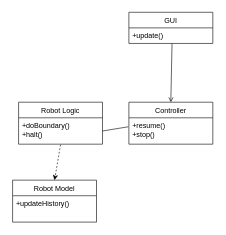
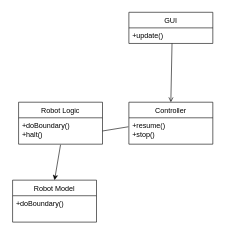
edge "+doBoundary() +halt()" -> "Robot Model": style dashed -> solid
node "+updateHistory()": label "+updateHistory()" -> "+doBoundary()"
